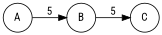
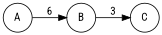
edge "A" -> "B": label "5" -> "6"
edge "B" -> "C": label "5" -> "3"
